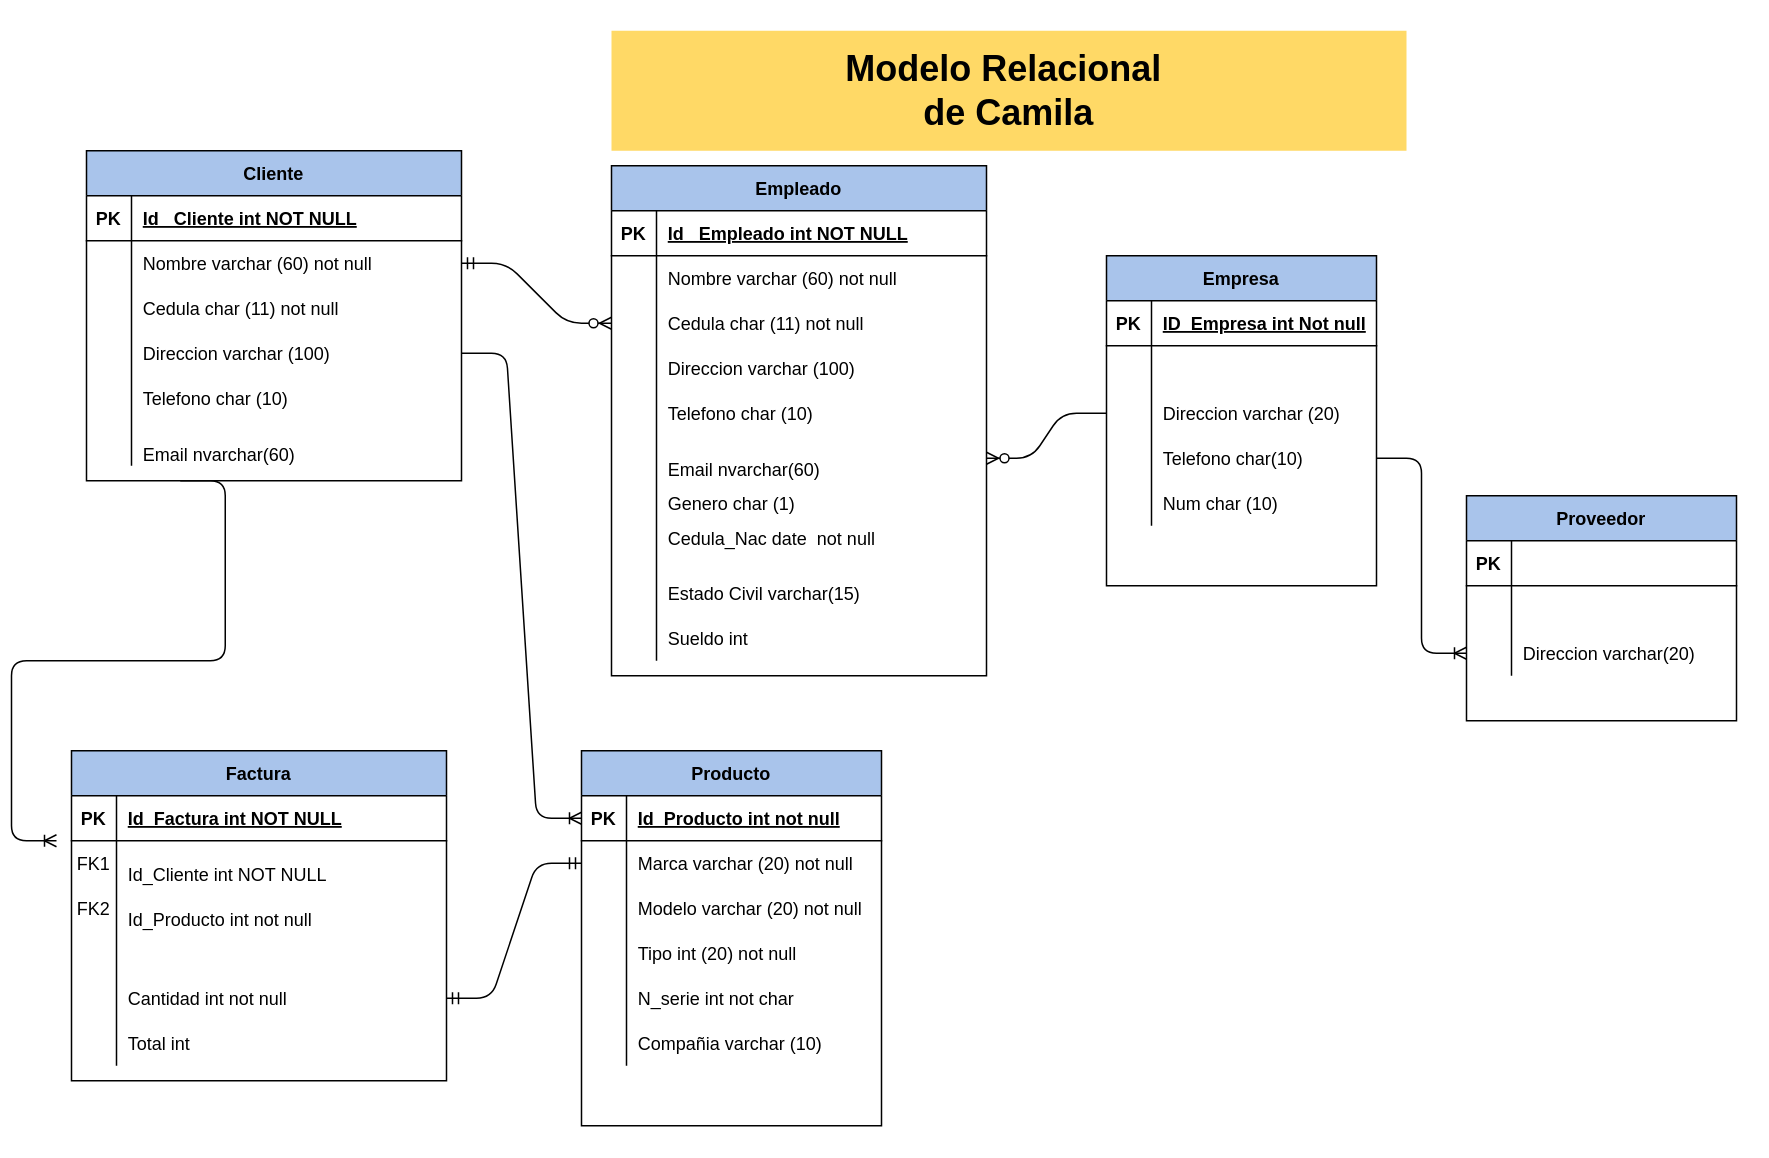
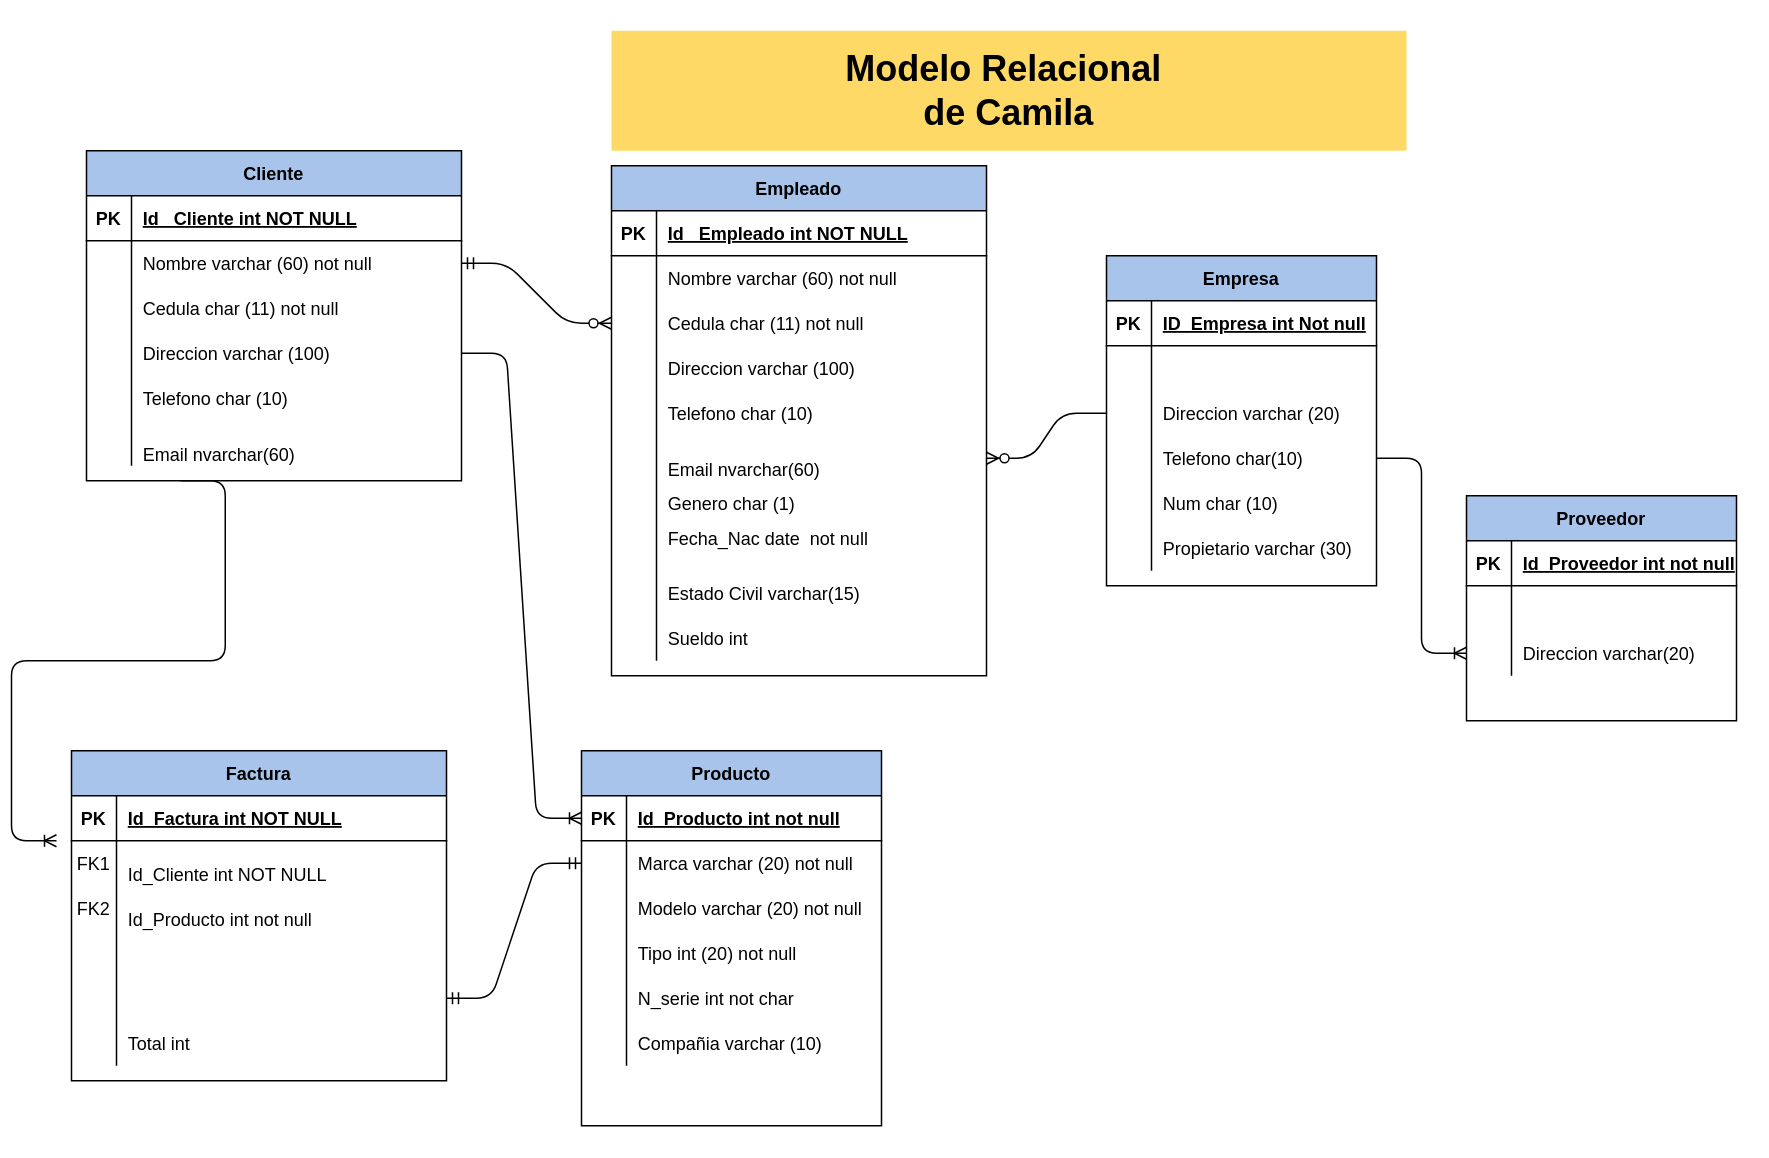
node "Cedula_Nac date not null": label "Cedula_Nac date not null" -> "Fecha_Nac date not null"
node "Propietario varchar (30)": added
node "Id_Proveedor int not null": added
node "Cantidad int not null": removed
